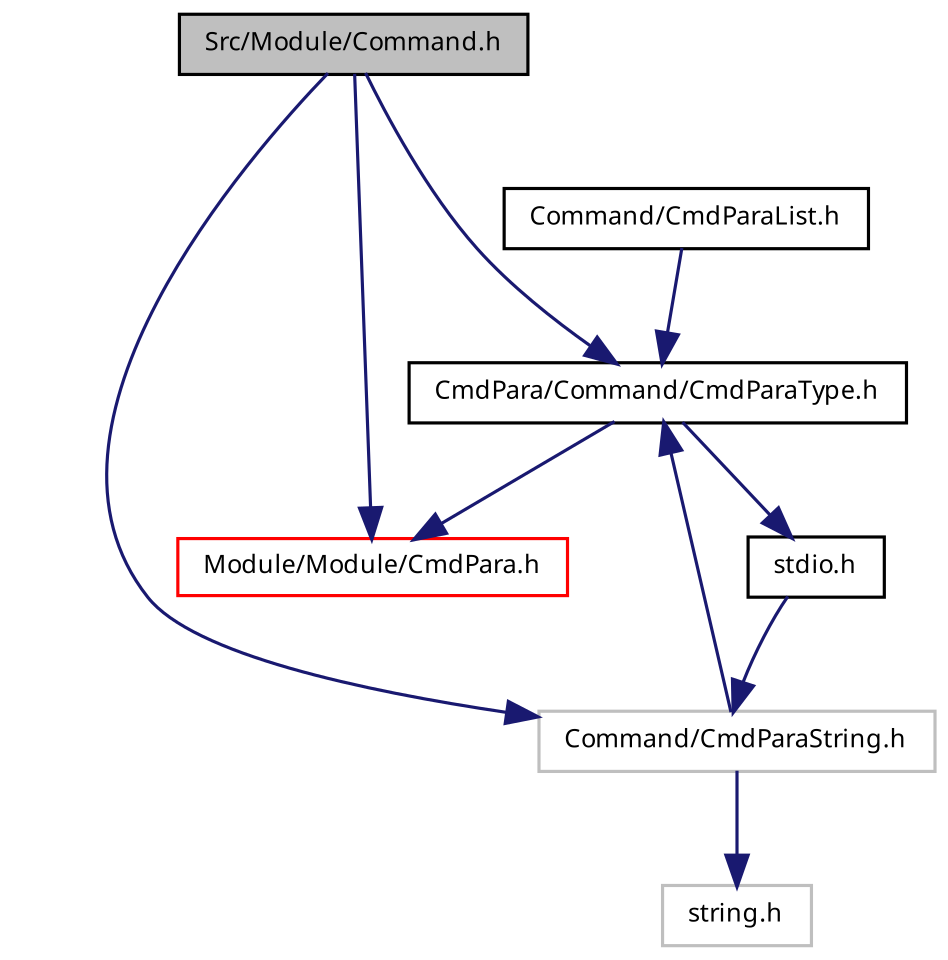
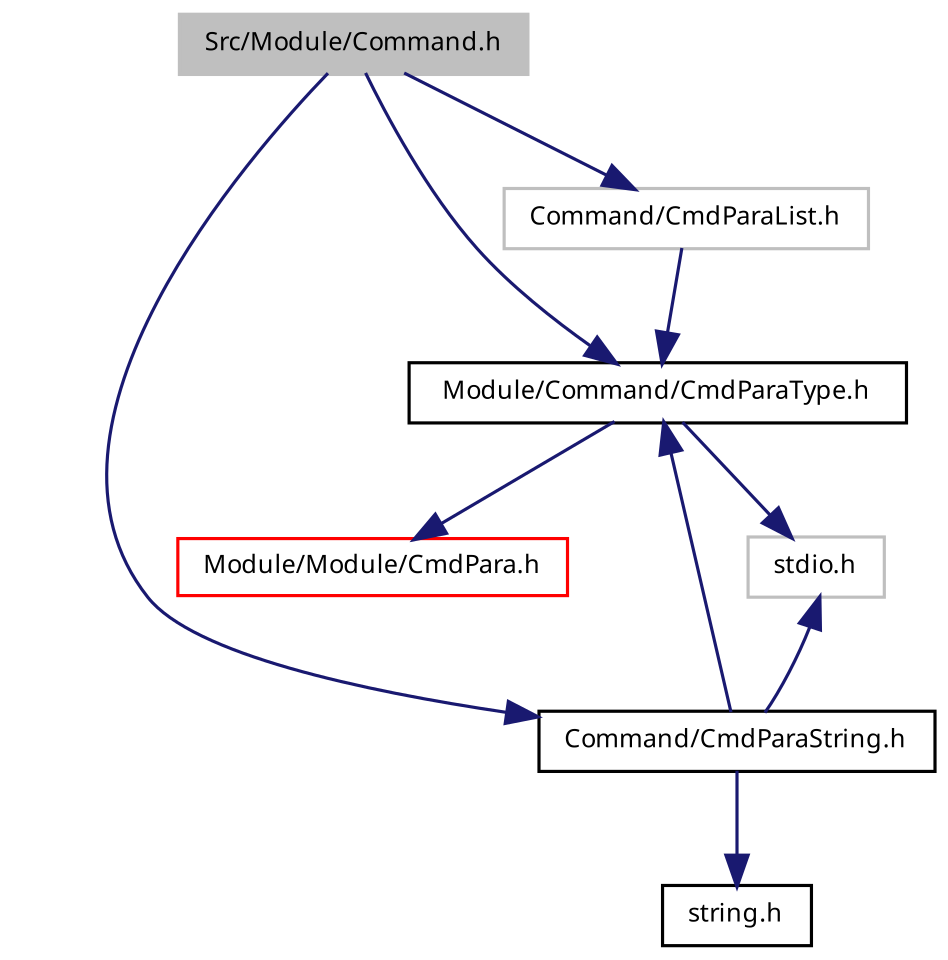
node "Src/Module/Command.h": color black -> grey75
node "Command/CmdParaList.h": color black -> grey75
edge "Src/Module/Command.h" -> "Module/Module/CmdPara.h": now "Src/Module/Command.h" -> "Command/CmdParaList.h"
node "CmdPara/Command/CmdParaType.h": label "CmdPara/Command/CmdParaType.h" -> "Module/Command/CmdParaType.h"
node "stdio.h": color black -> grey75
edge "stdio.h" -> "Command/CmdParaString.h": reversed
node "Command/CmdParaString.h": color grey75 -> black
node "string.h": color grey75 -> black
